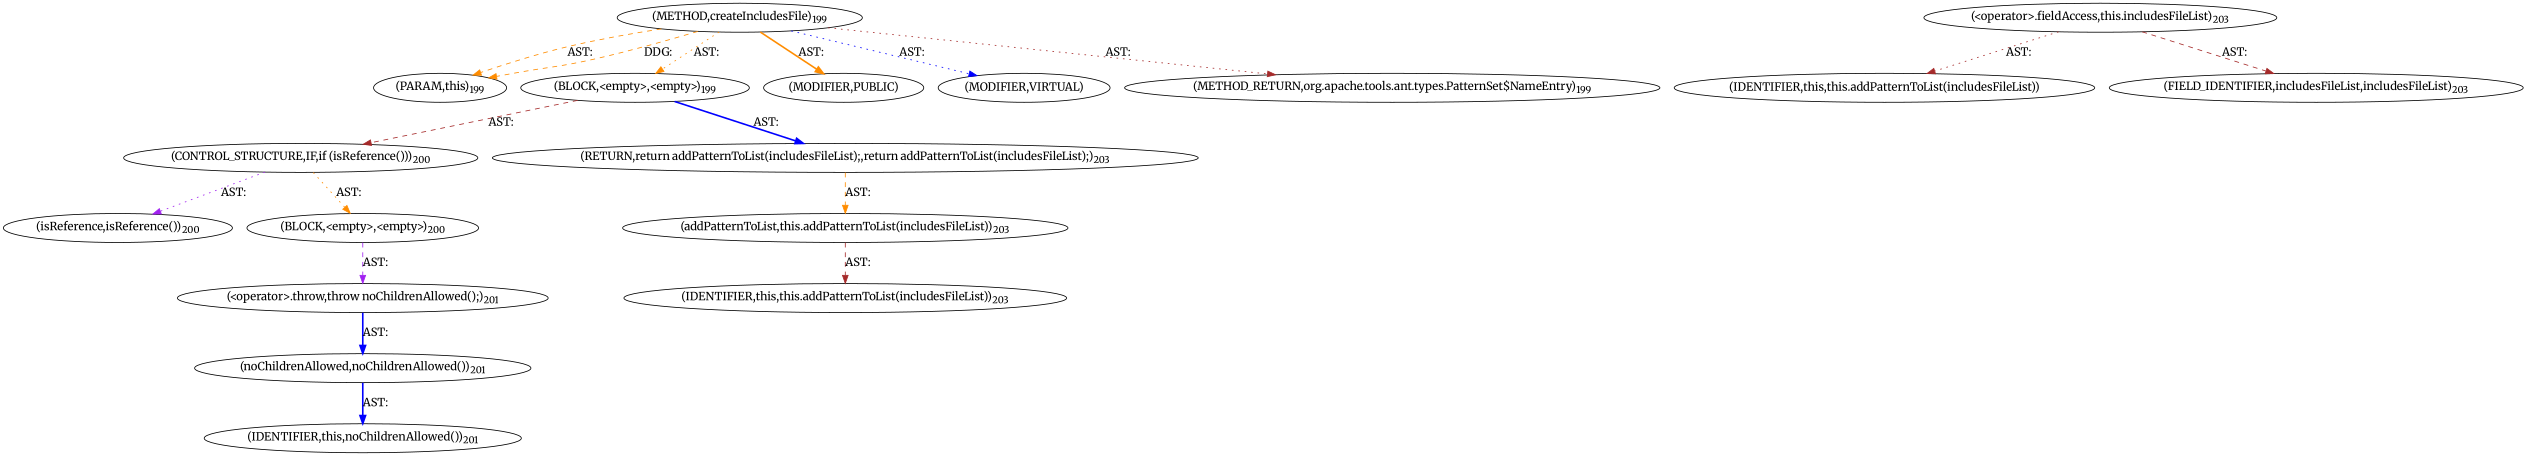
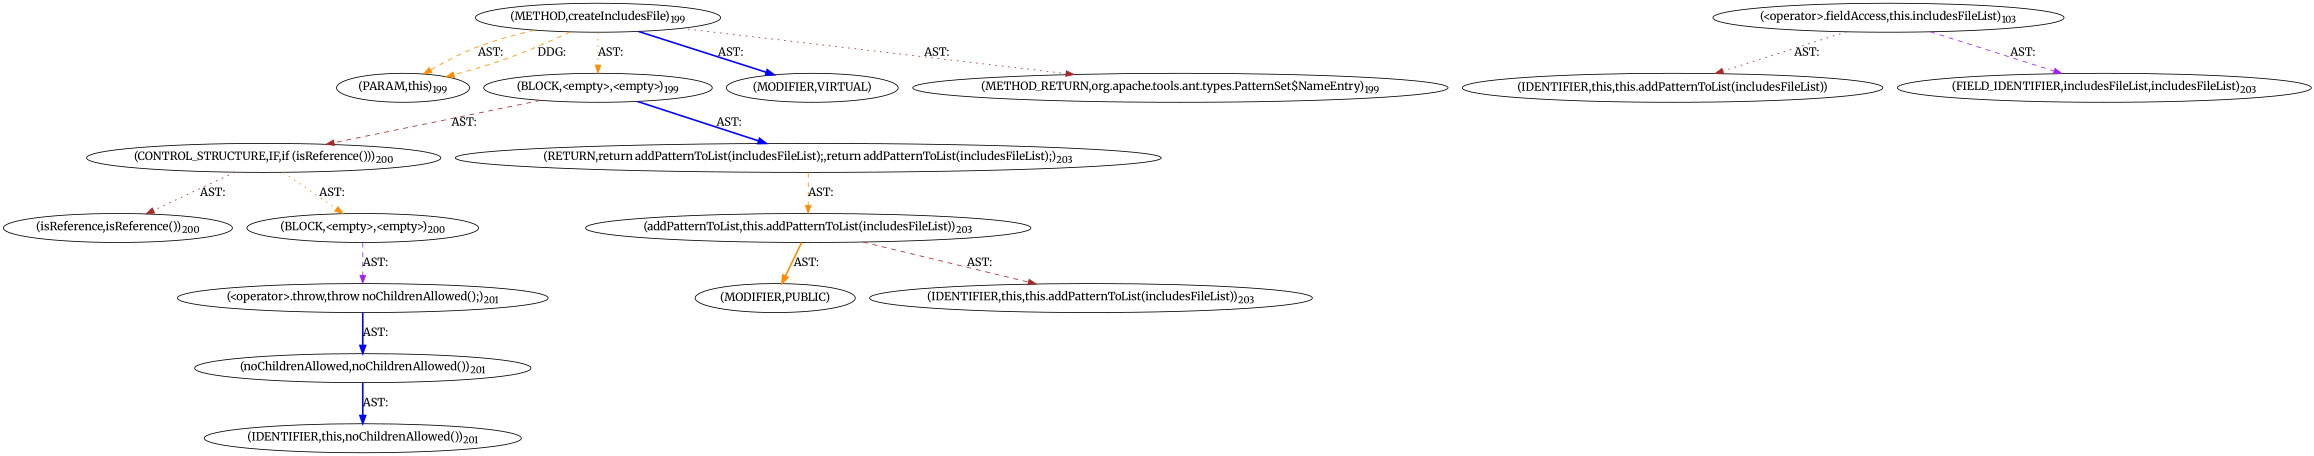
node "(<operator>.fieldAccess,this.includesFileList)": text "203" -> "103"
edge "(METHOD,createIncludesFile)" -> "(MODIFIER,PUBLIC)": now "(addPatternToList,this.addPatternToList(includesFileList))" -> "(MODIFIER,PUBLIC)"
edge "(<operator>.fieldAccess,this.includesFileList)" -> "(FIELD_IDENTIFIER,includesFileList,includesFileList)": color brown -> purple
edge "(METHOD,createIncludesFile)" -> "(MODIFIER,VIRTUAL)": style dotted -> bold
edge "(CONTROL_STRUCTURE,IF,if (isReference()))" -> "(isReference,isReference())": color purple -> brown
